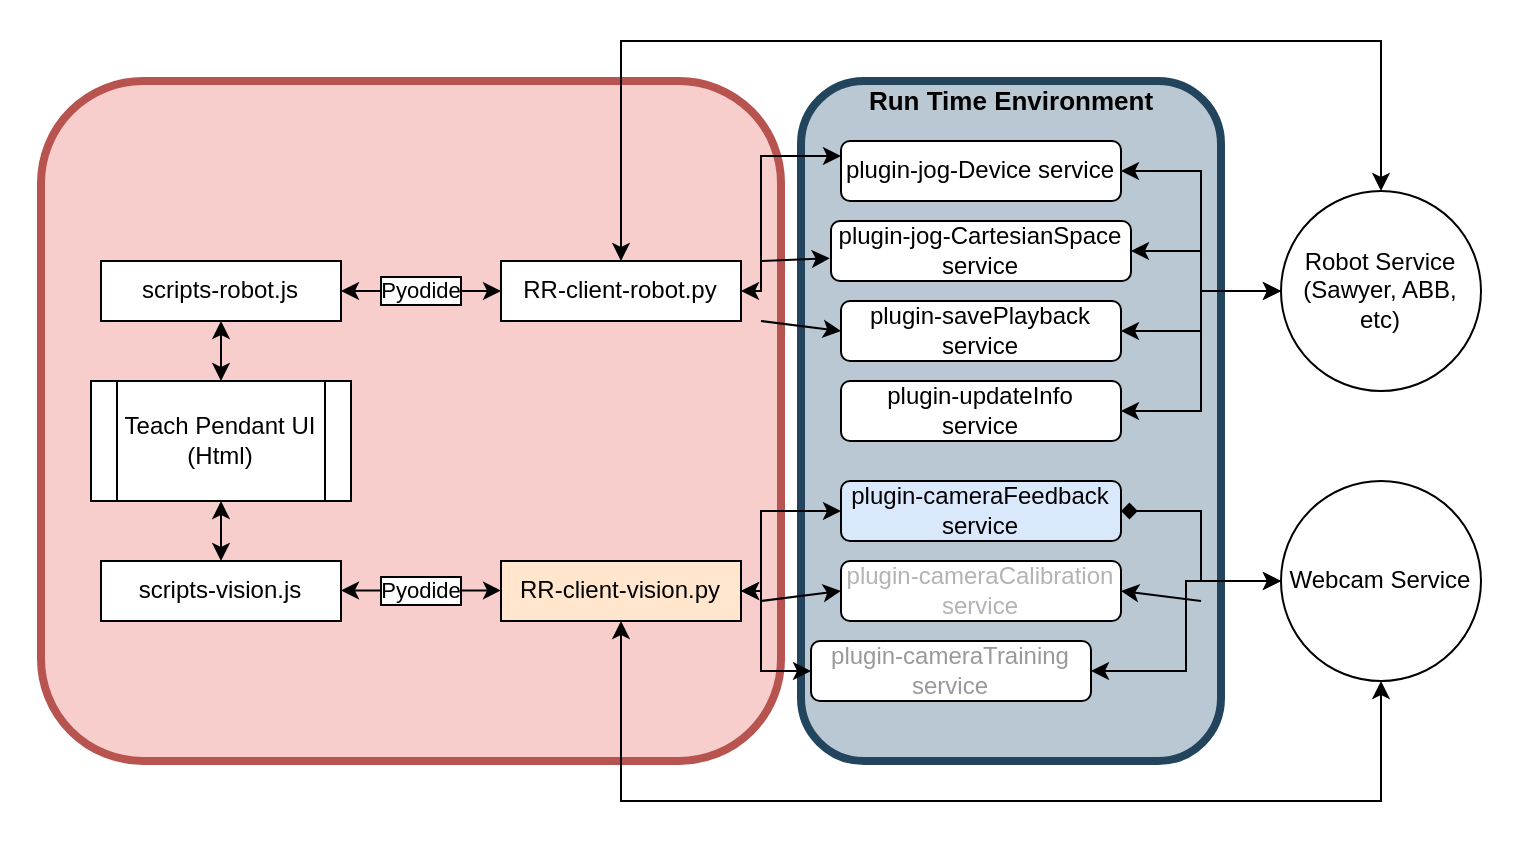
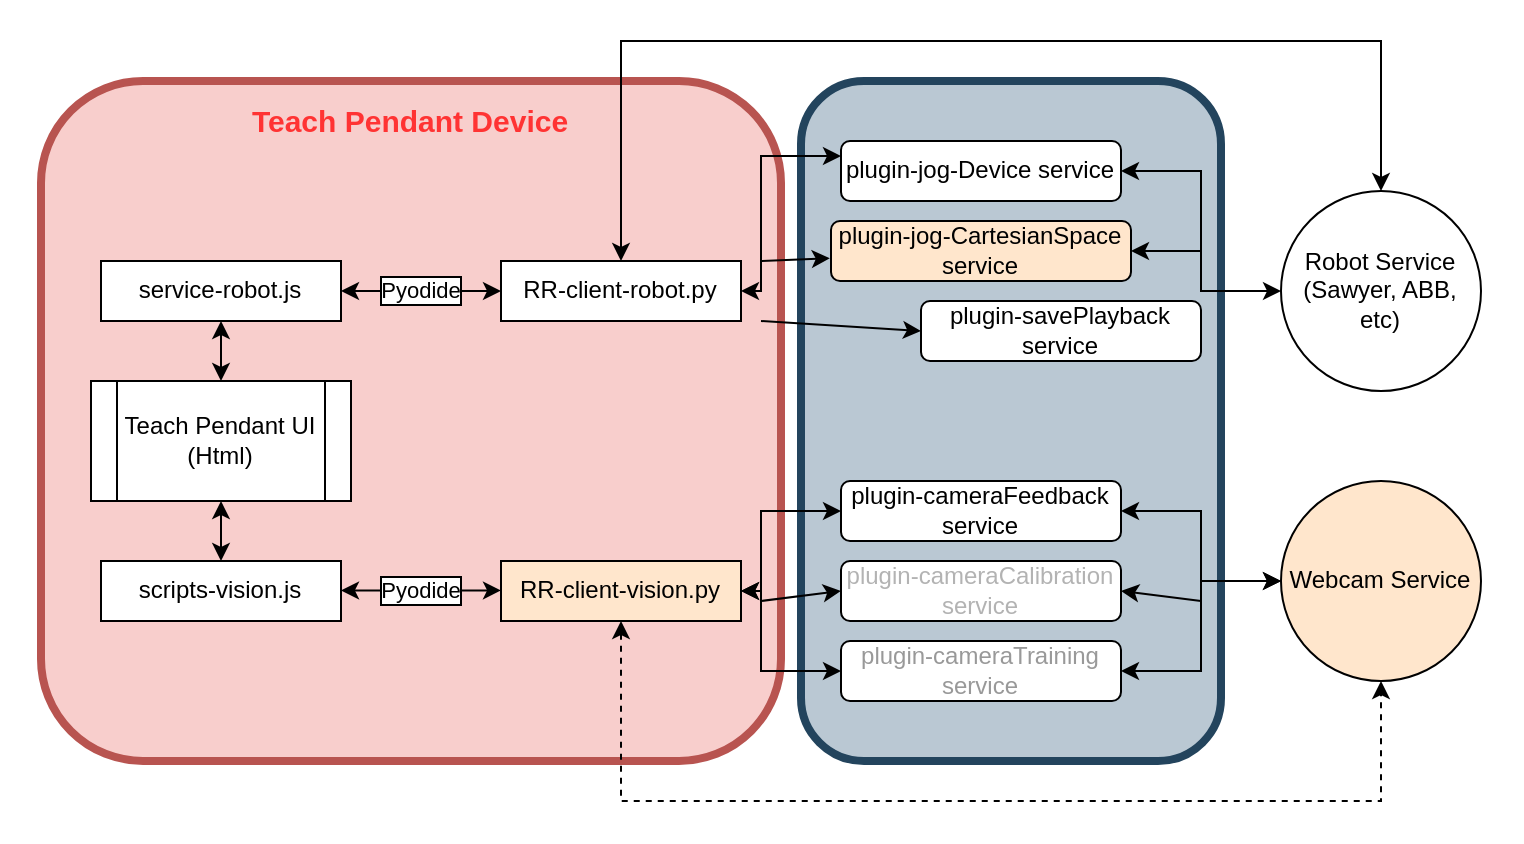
node "Run Time Environment": removed
node "Teach Pendant Device": added
node "plugin-jog-CartesianSpace service": fillcolor #ffffff -> #ffe6cc
node "scripts-robot.js": label "scripts-robot.js" -> "service-robot.js"
node "plugin-savePlayback service": moved (981, 331) -> (1061, 331)
node "plugin-updateInfo service": removed
edge "Robot Service (Sawyer, ABB, etc)" -- "plugin-updateInfo service": removed
node "plugin-cameraFeedback service": fillcolor #dae8fc -> #ffffff
edge "plugin-cameraFeedback service" -- "Webcam Service": arrowhead diamond -> classic
node "Webcam Service": fillcolor #ffffff -> #ffe6cc
node "plugin-cameraTraining service": moved (951, 671) -> (981, 671)
edge "Webcam Service" -- "RR-client-vision.py": style solid -> dashed
